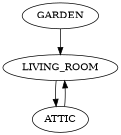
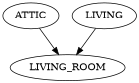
node "GARDEN": label "GARDEN" -> "LIVING"
edge "LIVING_ROOM" -> "ATTIC": removed
